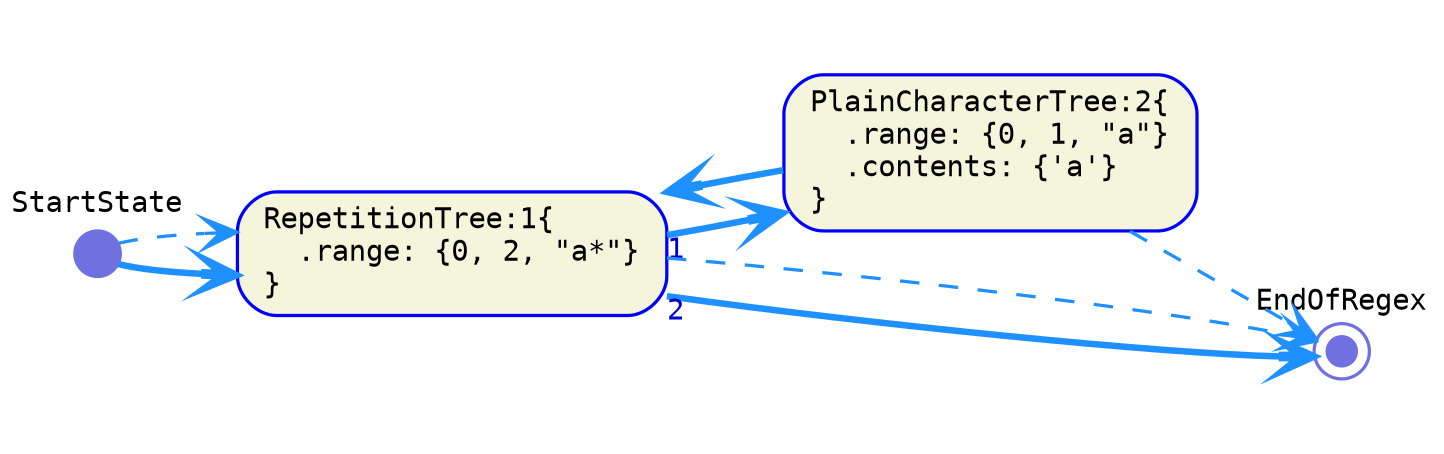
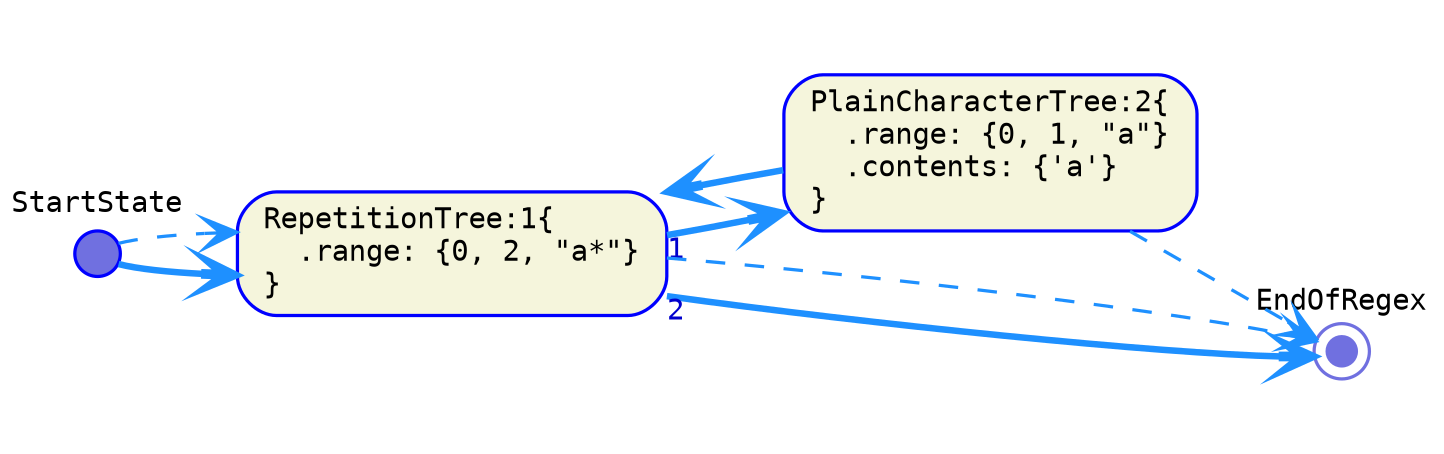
node "StartState": color #7070e0 -> Blue
